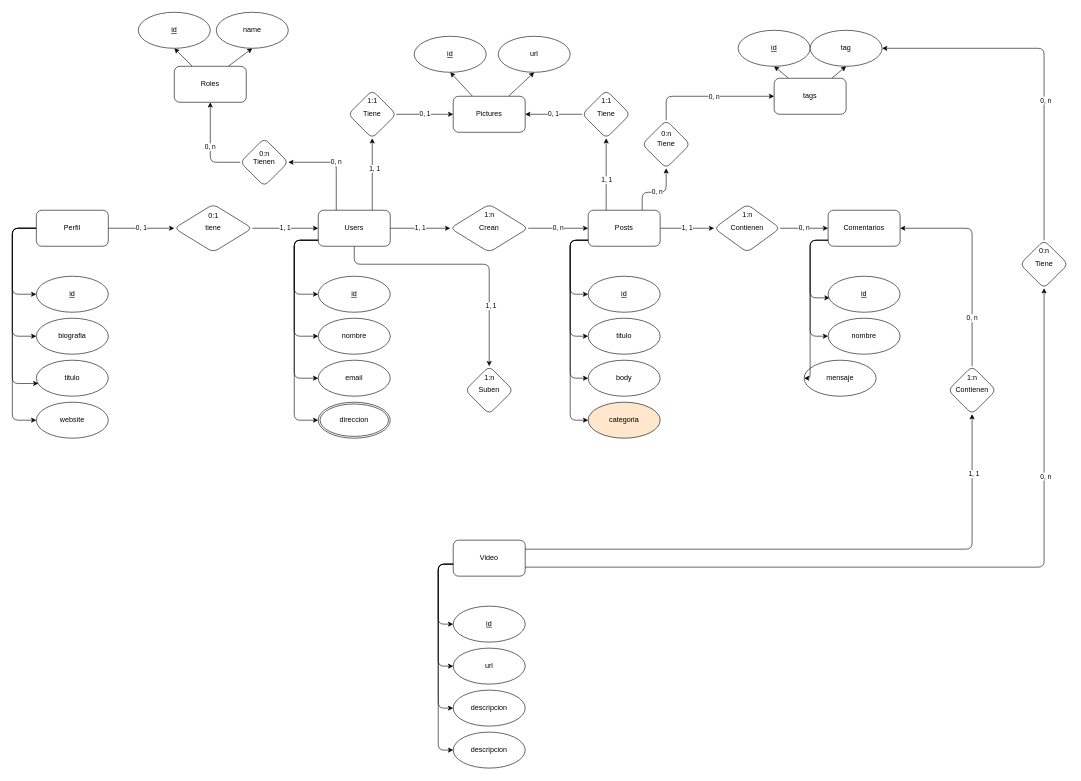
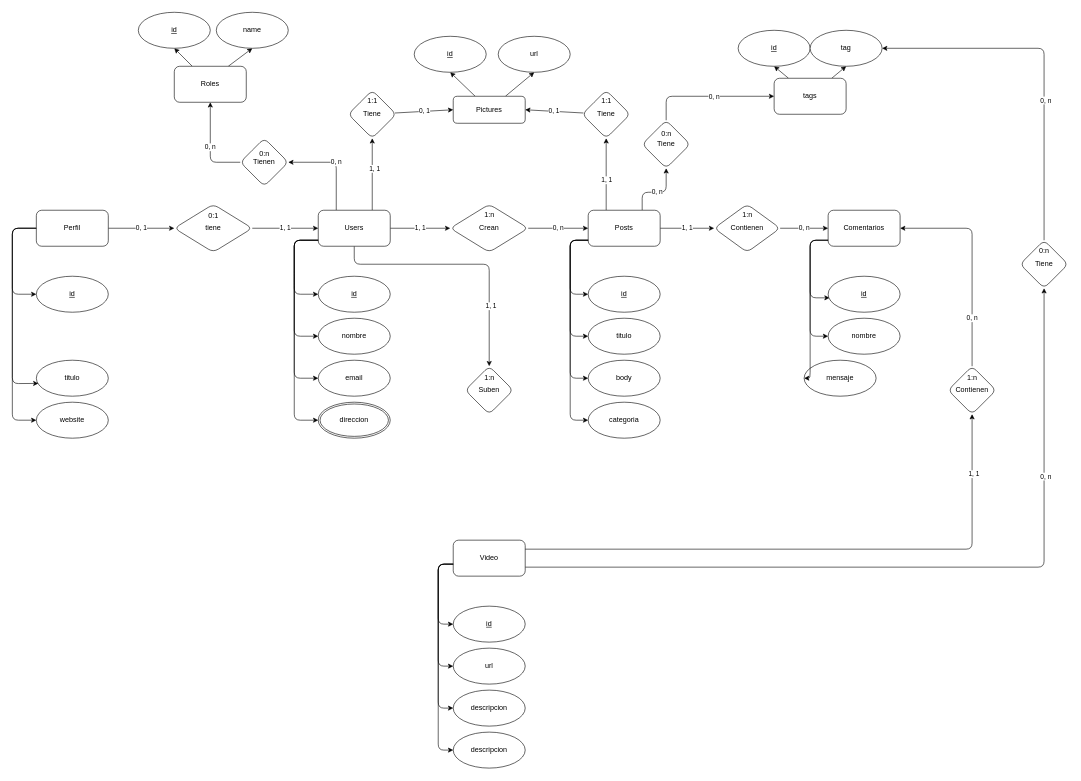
node "Pictures": size 72x36 -> 72x27
edge "Perfil" -> "biografia": removed
node "biografia": removed
node "categoria": fillcolor #ffe6cc -> #ffffff
